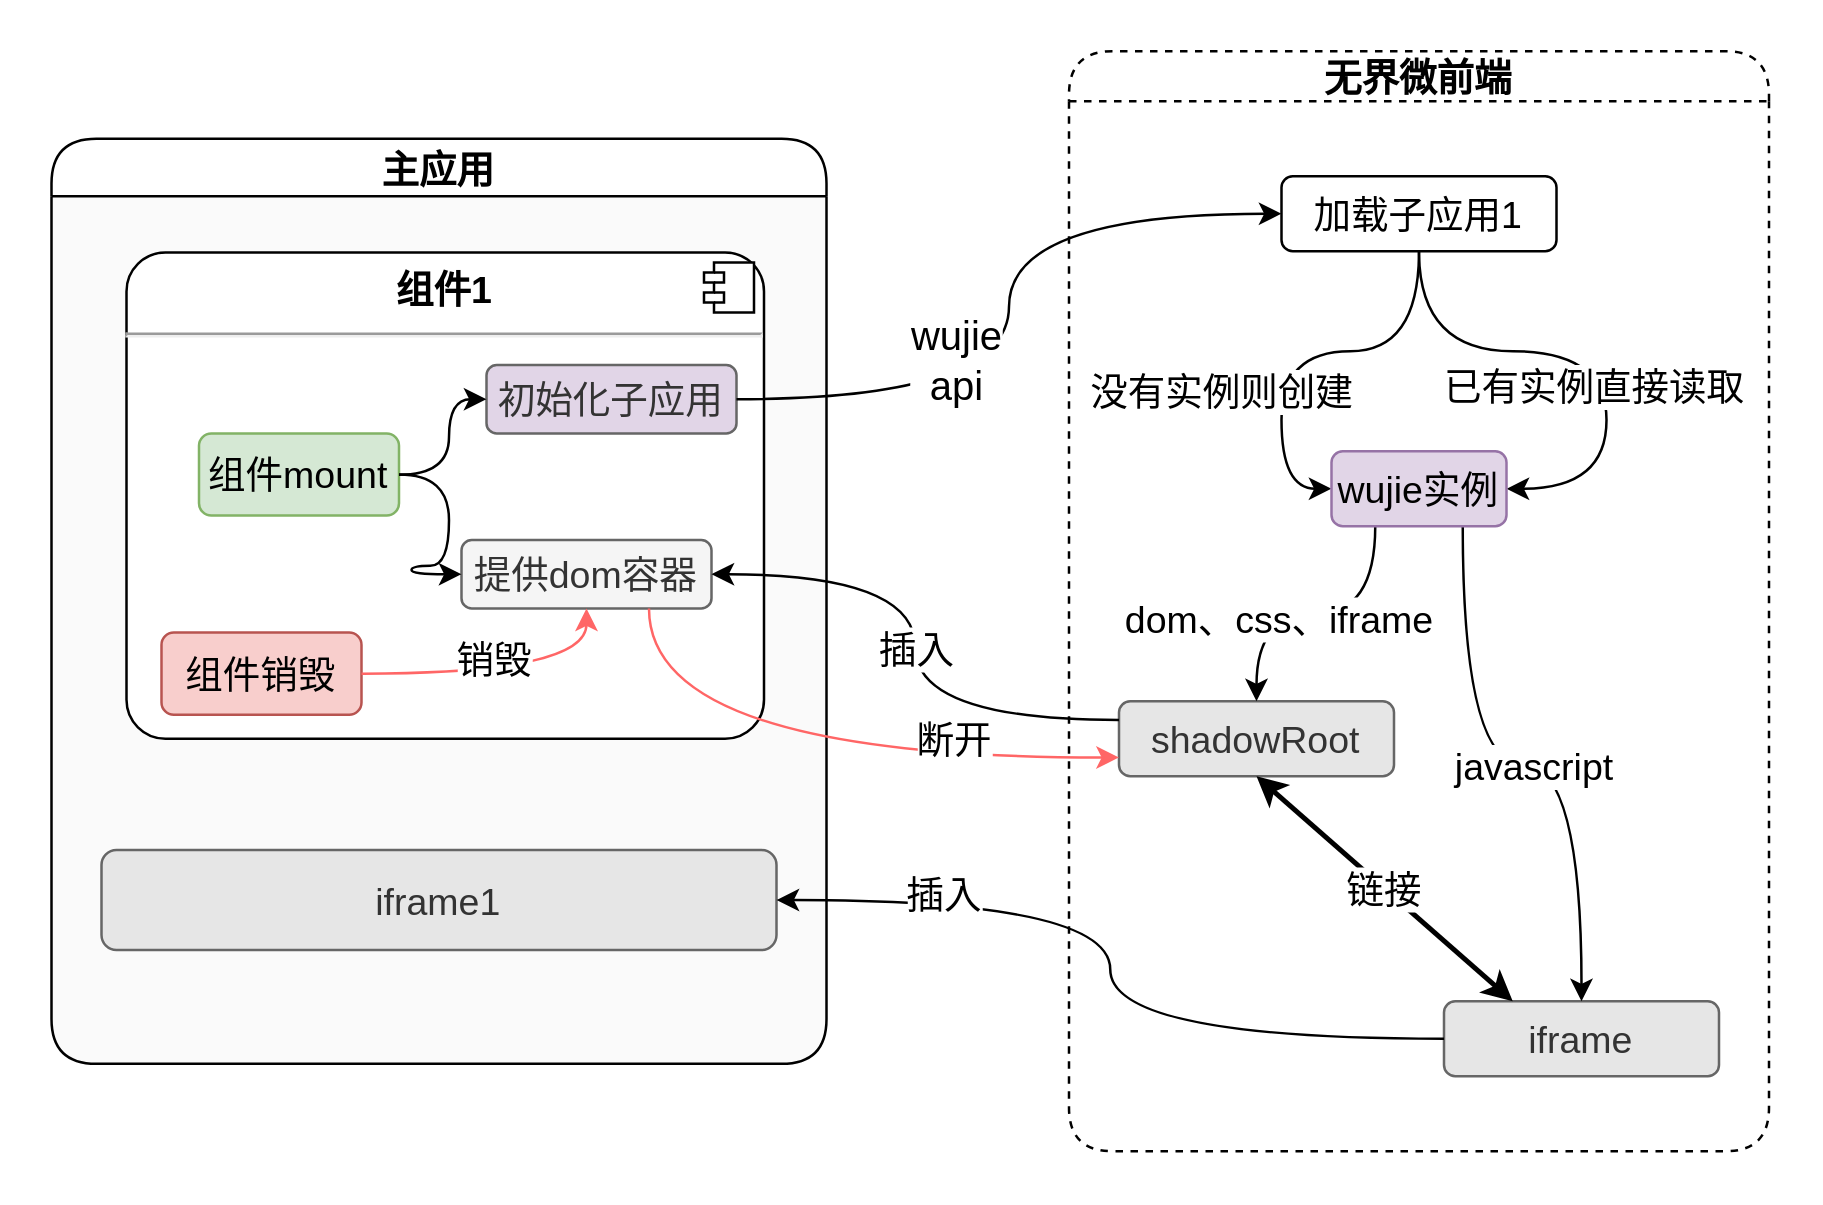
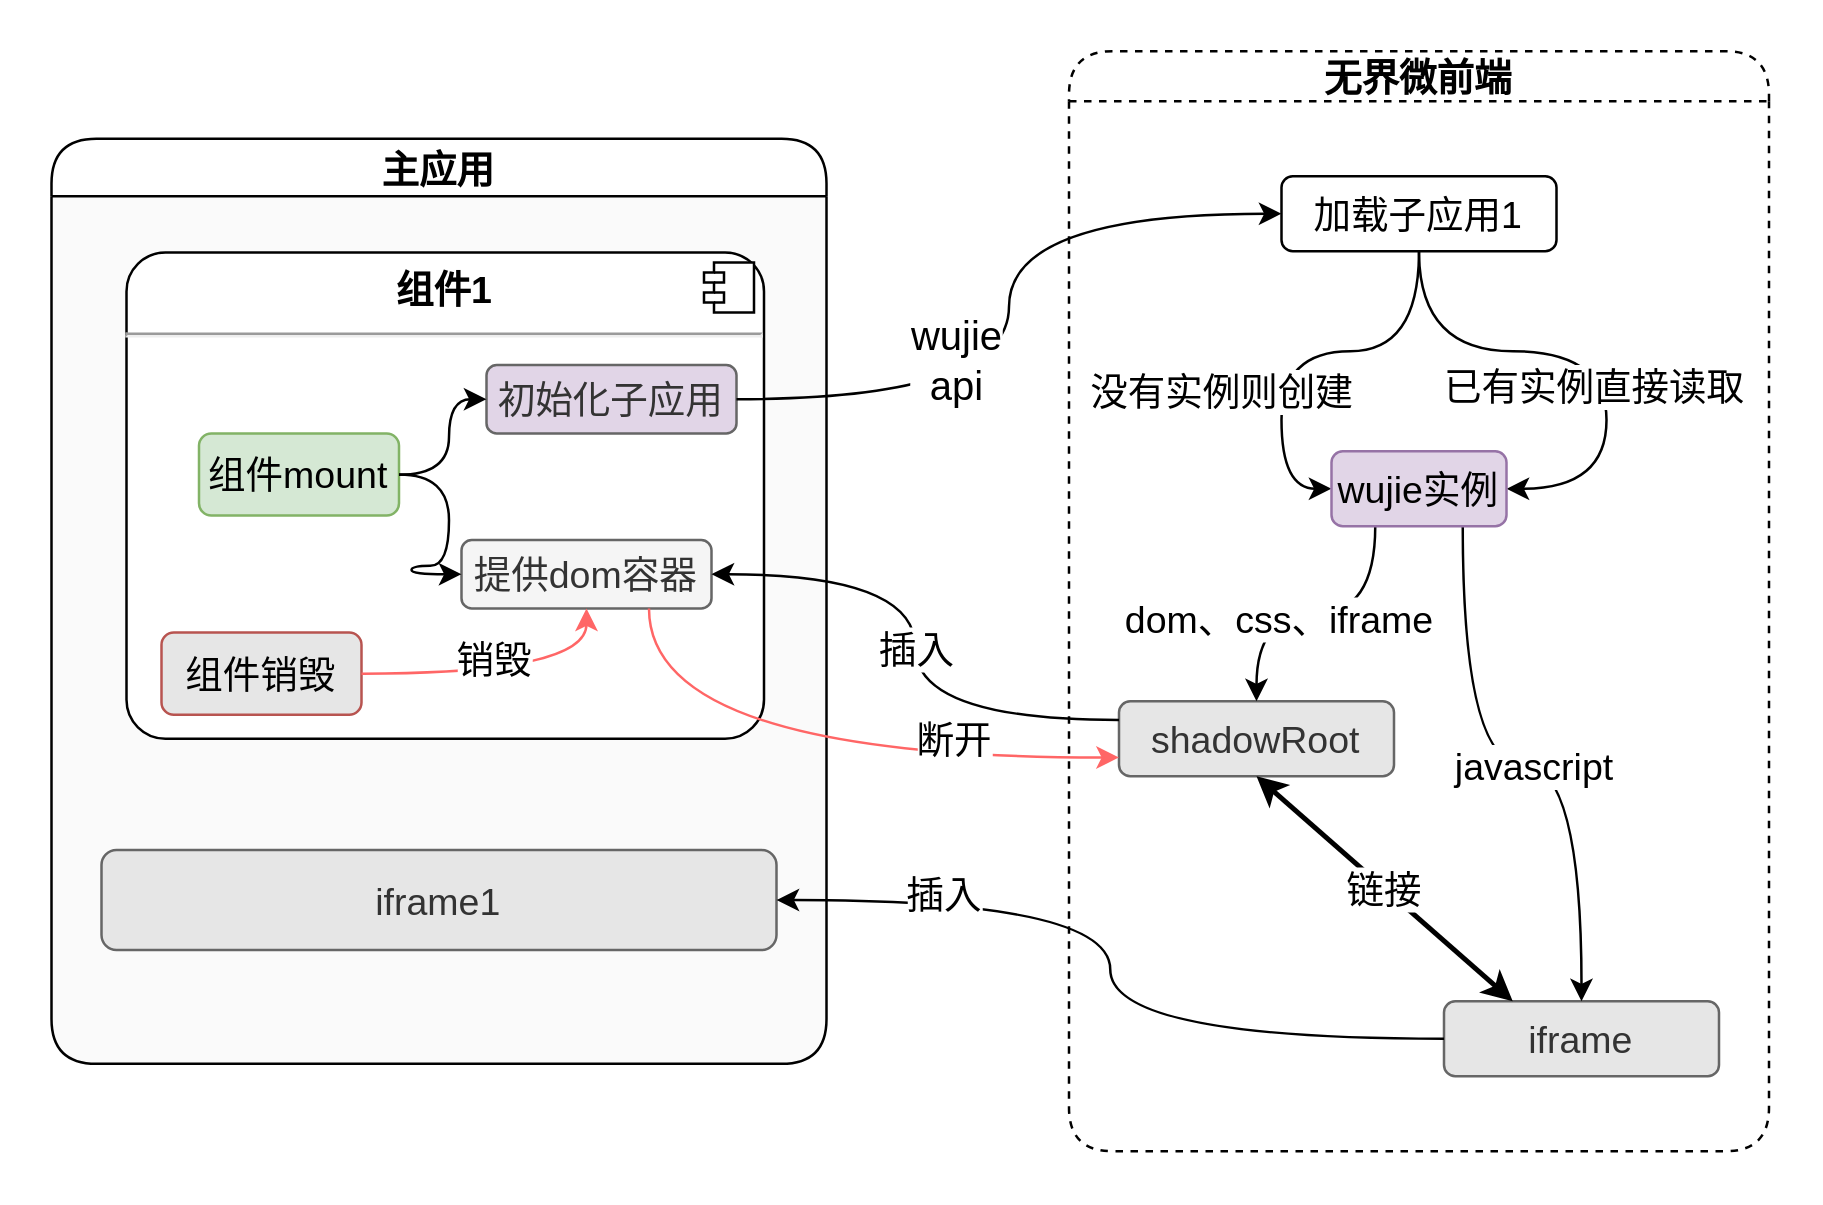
node "组件销毁": fillcolor #f8cecc -> #e6e6e6
